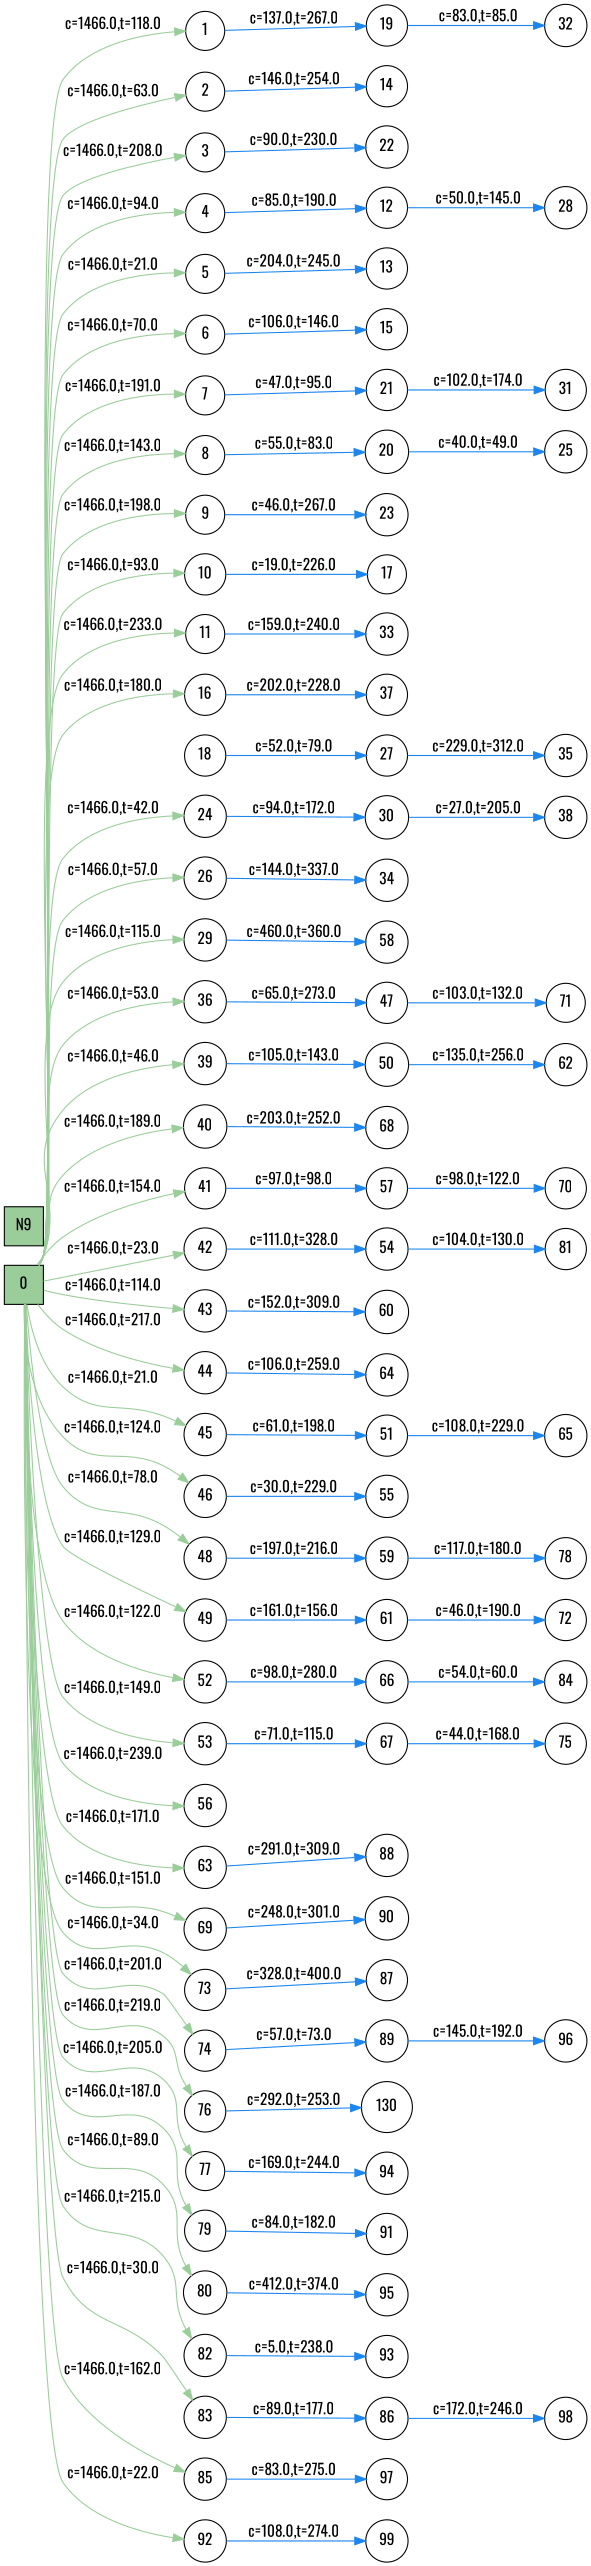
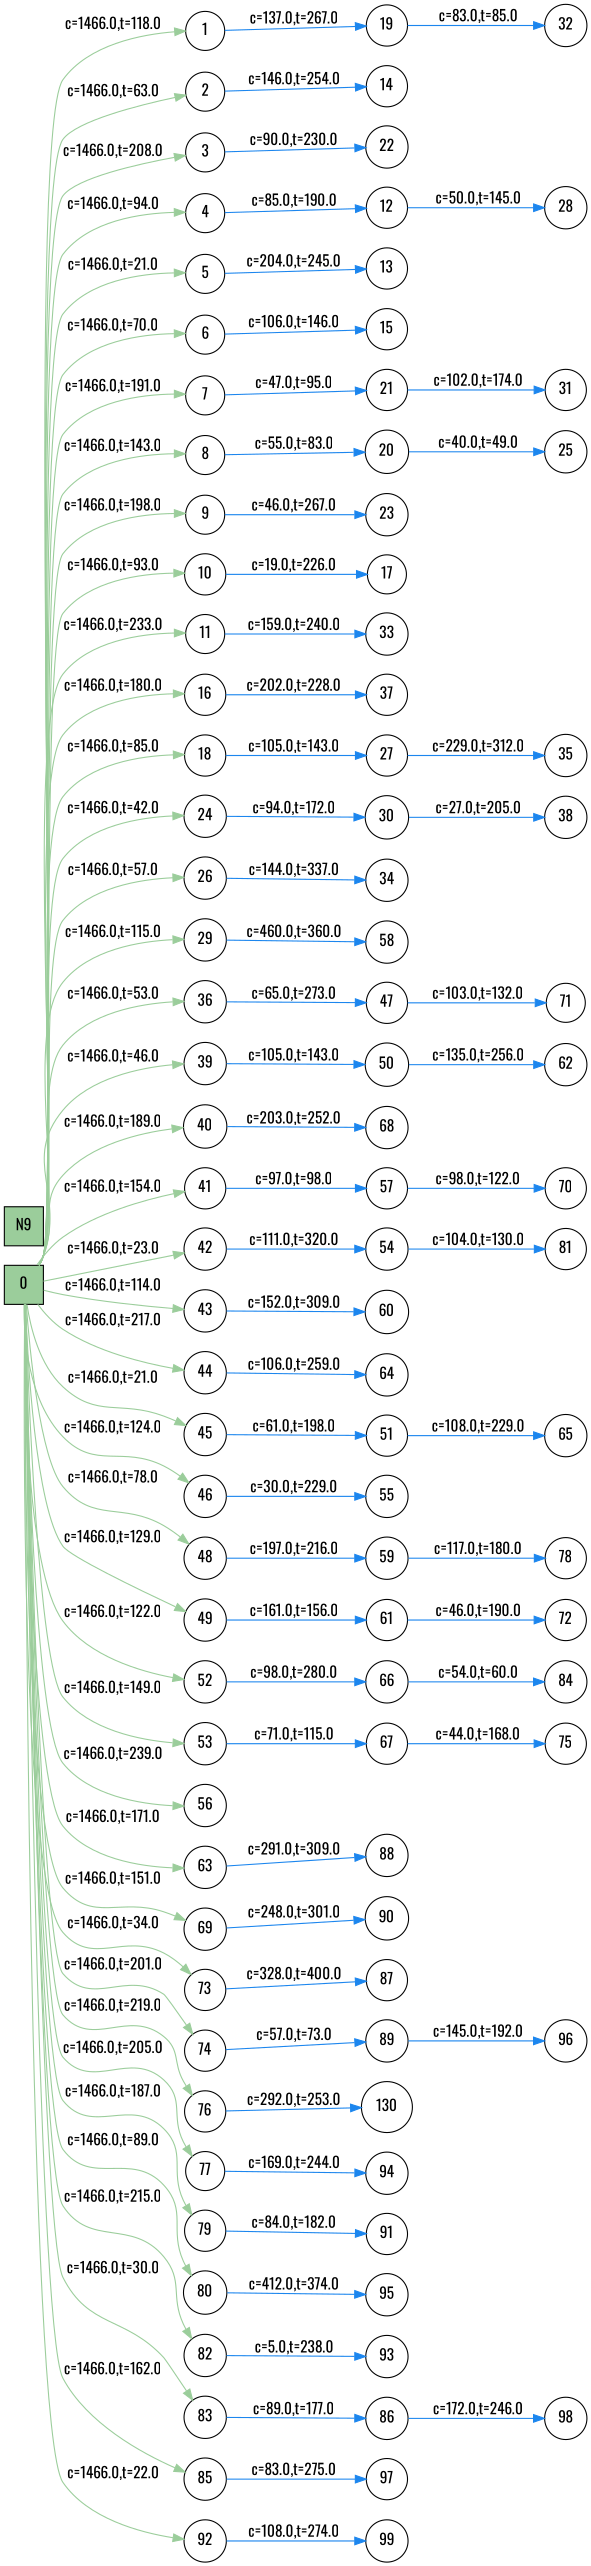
edge "18" -> "27": label "c=52.0,t=79.0" -> "c=105.0,t=143.0"
edge "0" -> "18": added, label "c=1466.0,t=85.0"
edge "42" -> "54": label "c=111.0,t=328.0" -> "c=111.0,t=320.0"
